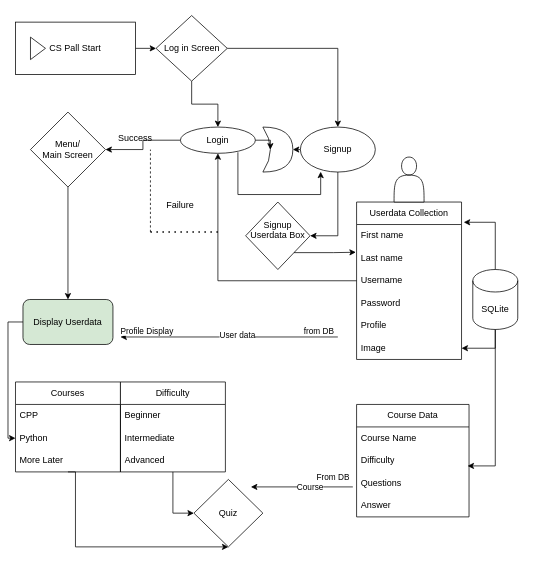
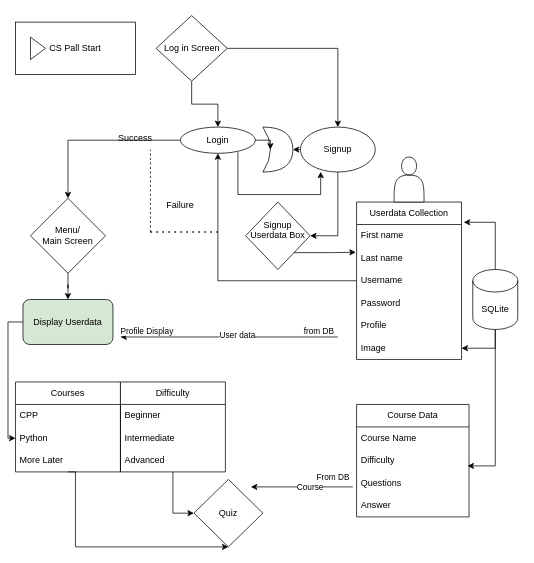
edge "CS Pall Start" -> "Log in Screen": removed
node "Menu/ Main Screen": moved (68, 150) -> (68, 236)
